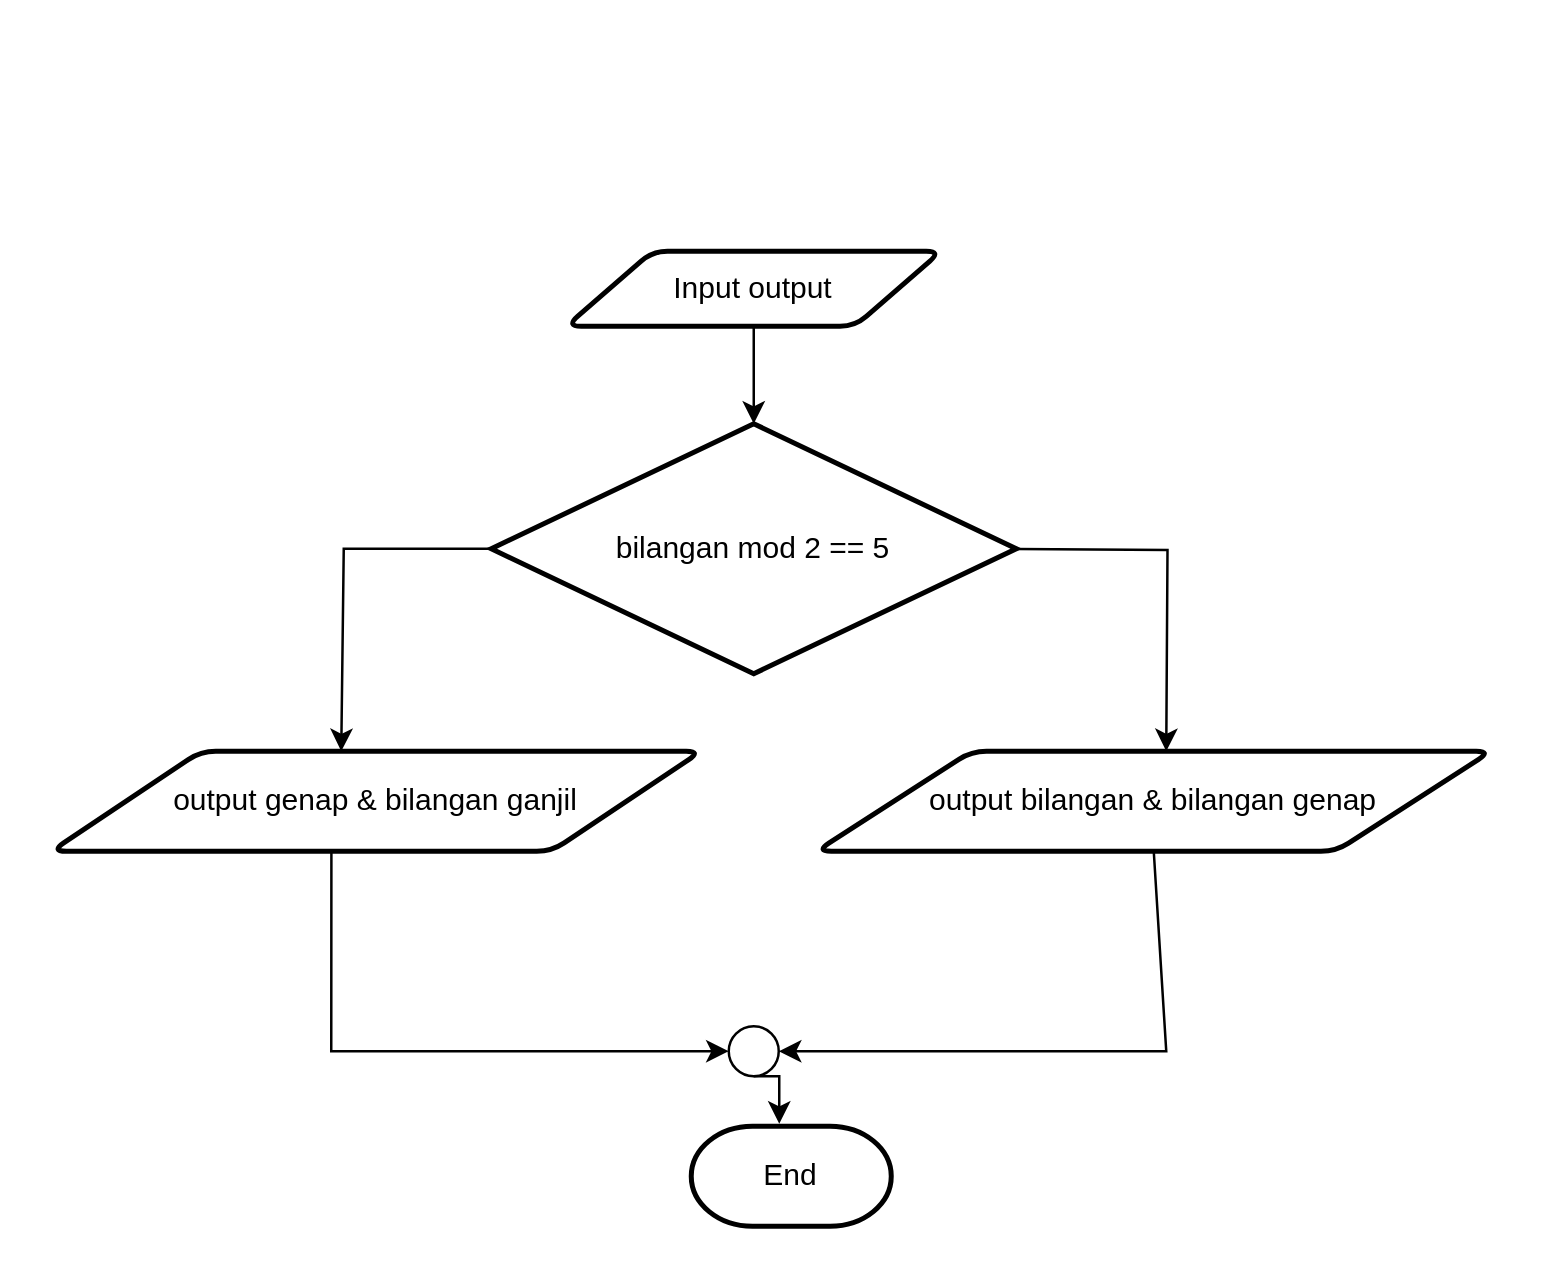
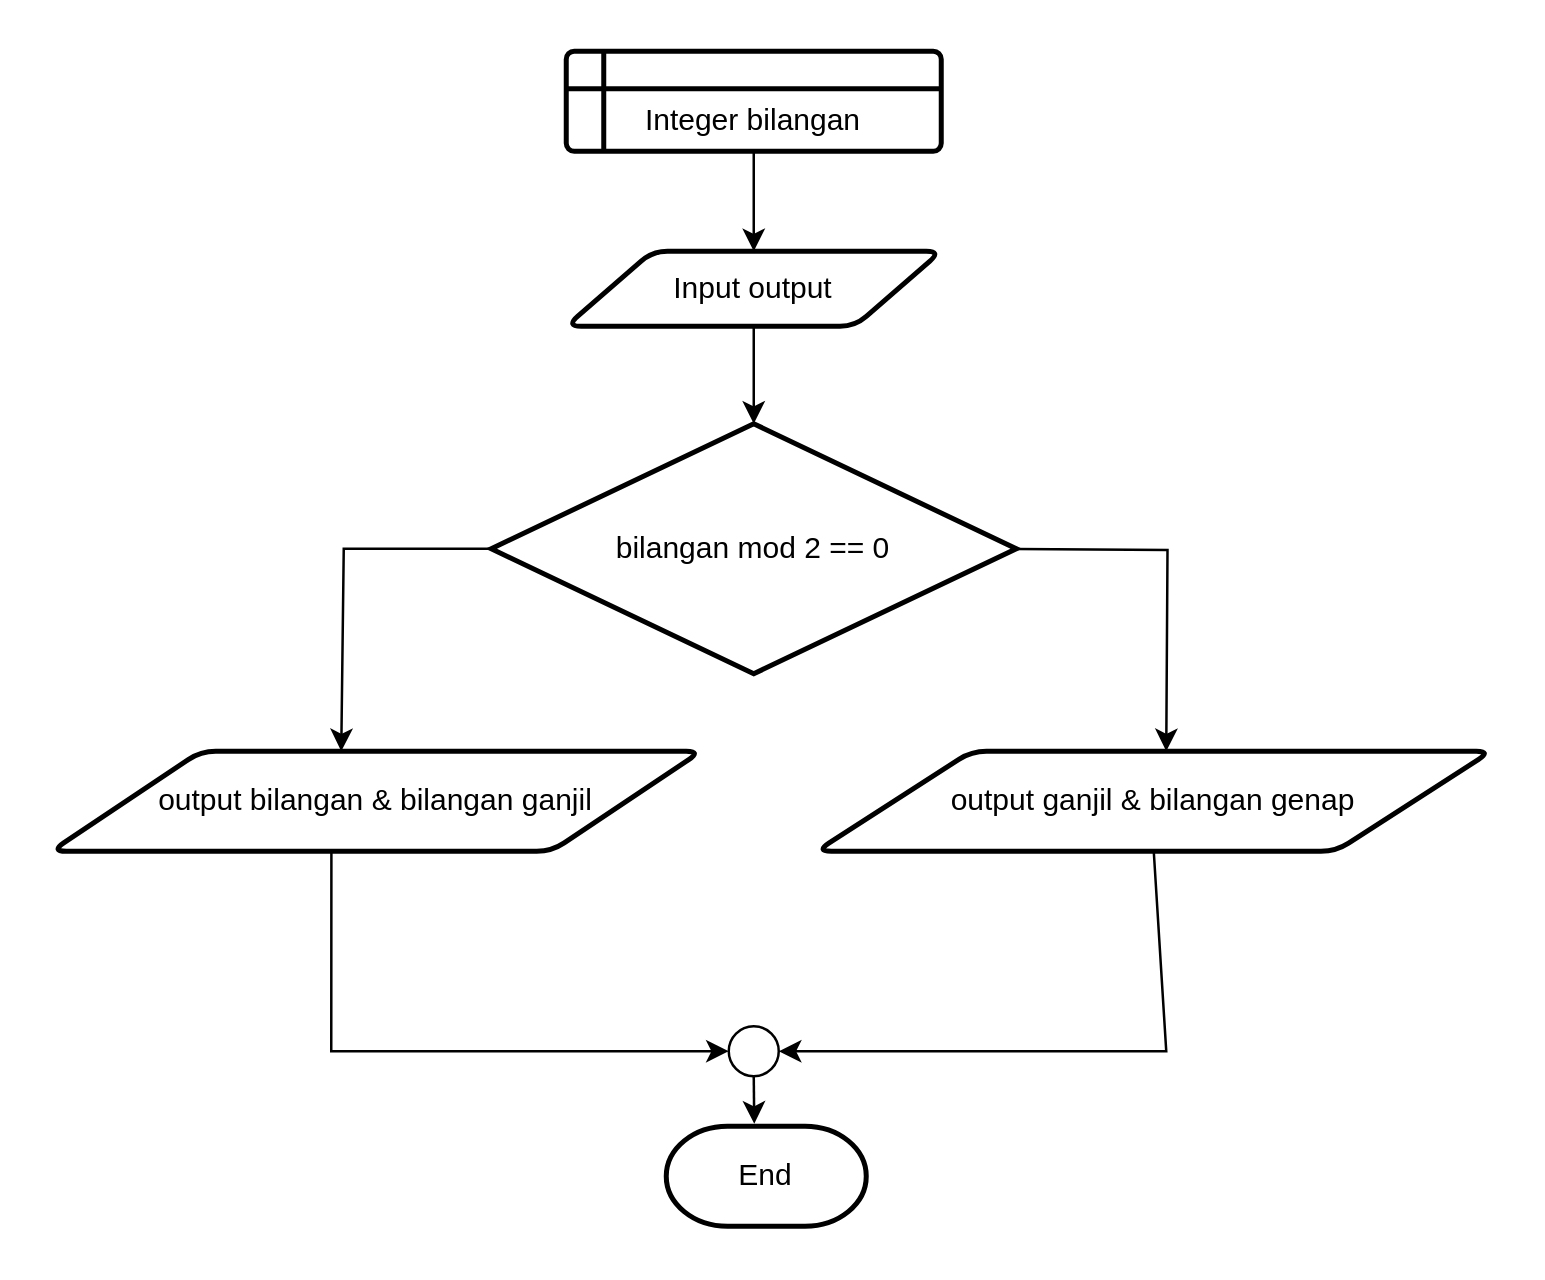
node "Integer bilangan": added
edge "Integer bilangan" -> "Input output": added
node "bilangan mod 2 == 5": label "bilangan mod 2 == 5" -> "bilangan mod 2 == 0"
node "output genap & bilangan ganjil": label "output genap & bilangan ganjil" -> "output bilangan & bilangan ganjil"
node "output bilangan & bilangan genap": label "output bilangan & bilangan genap" -> "output ganjil & bilangan genap"
node "End": moved (791, 1176) -> (766, 1176)
